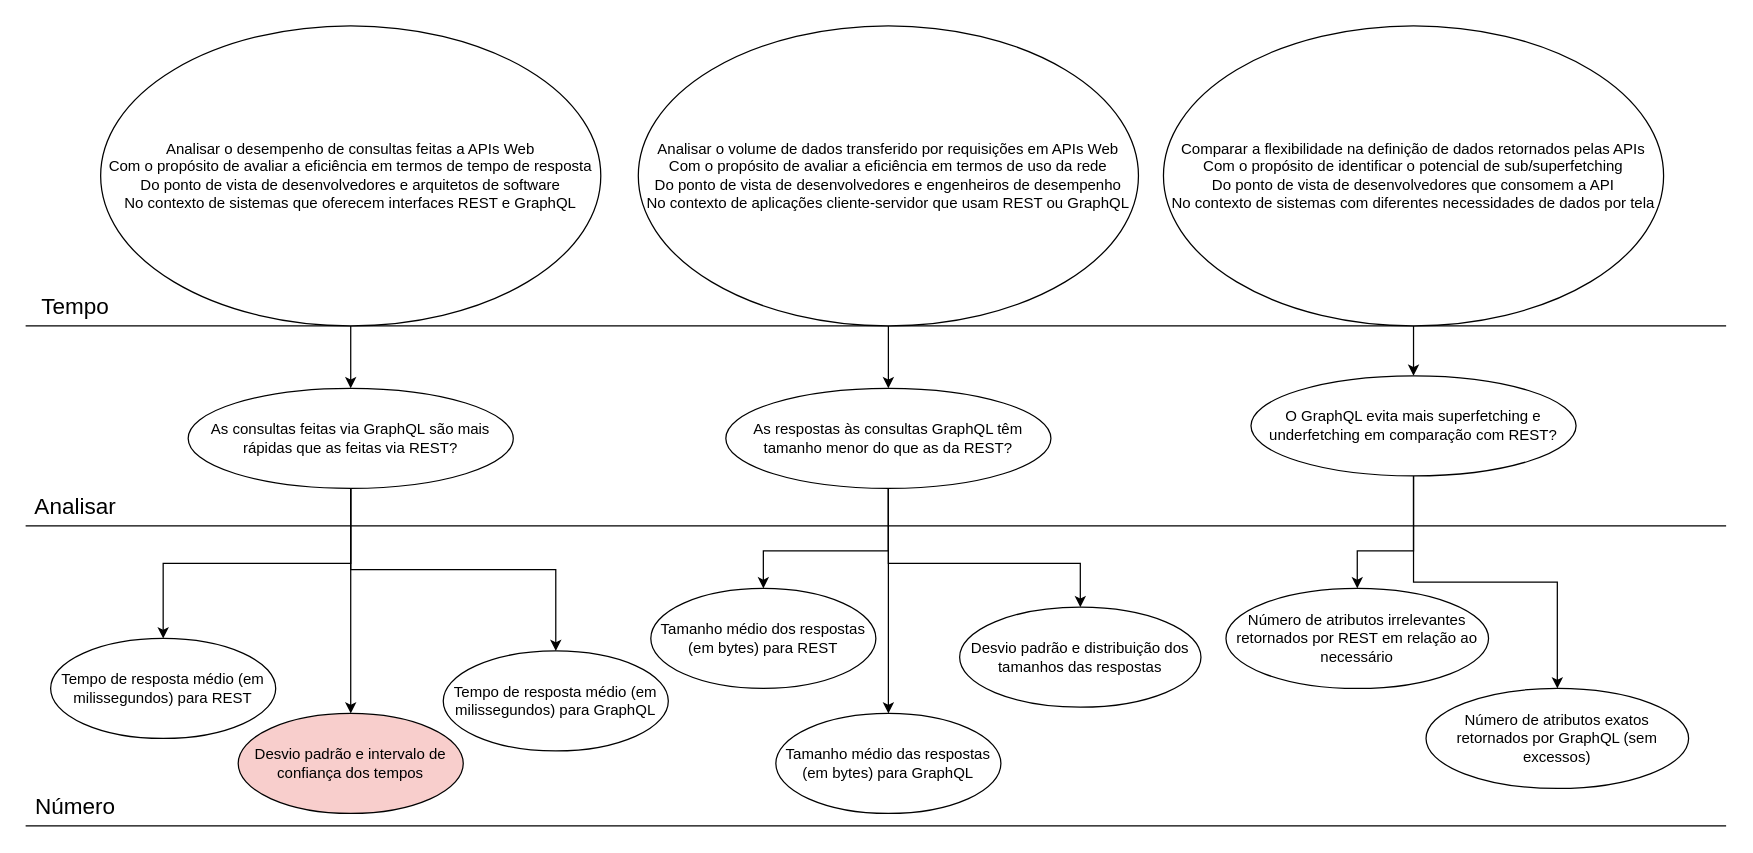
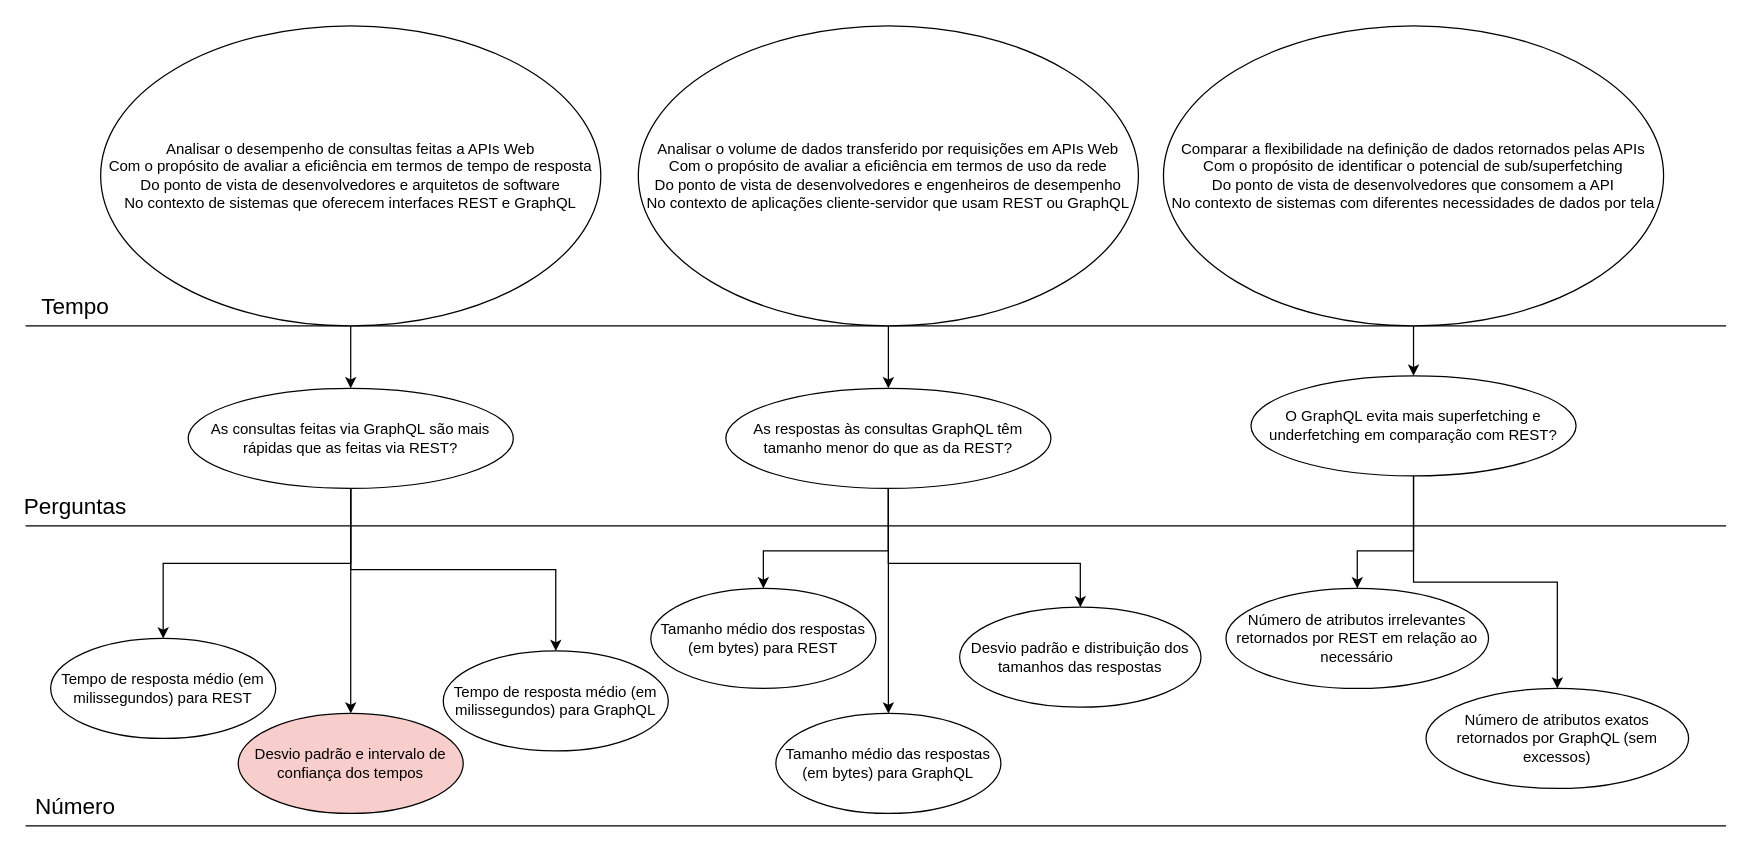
node "Analisar": label "Analisar" -> "Perguntas"
